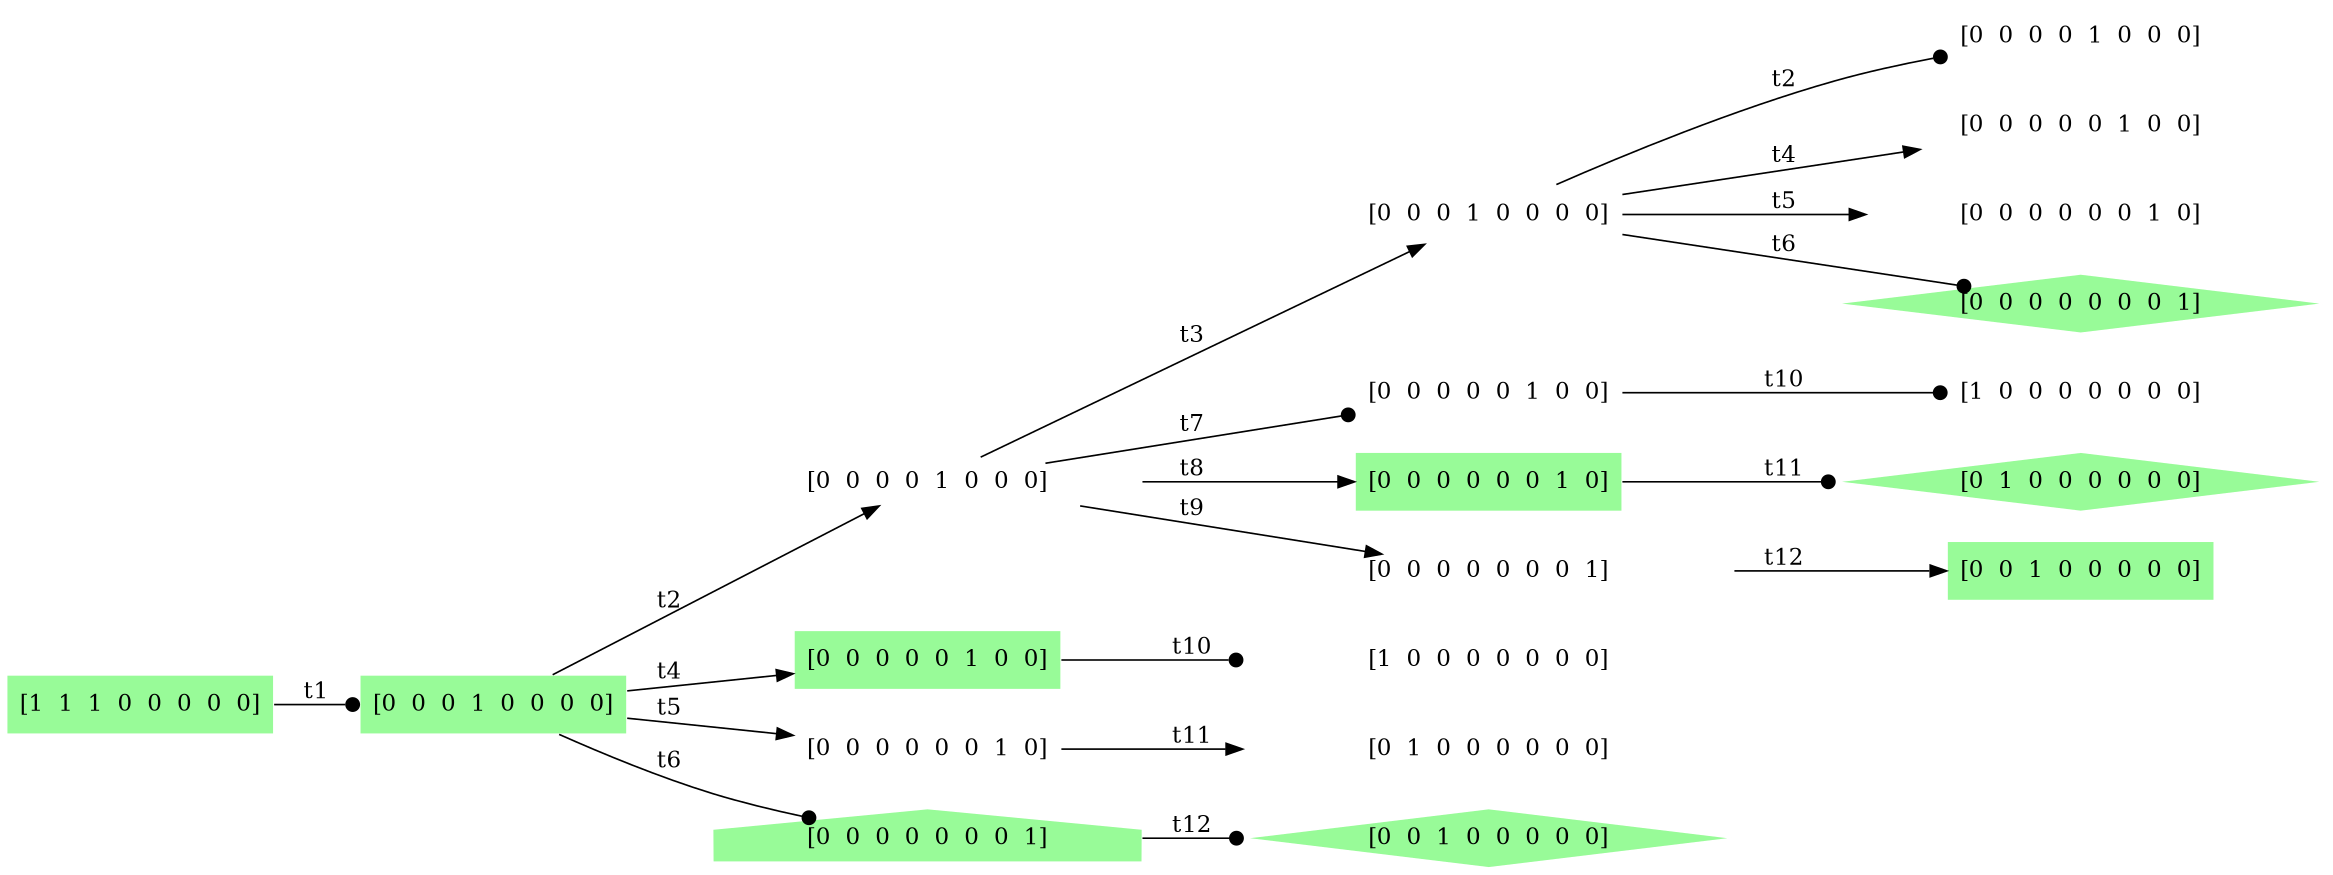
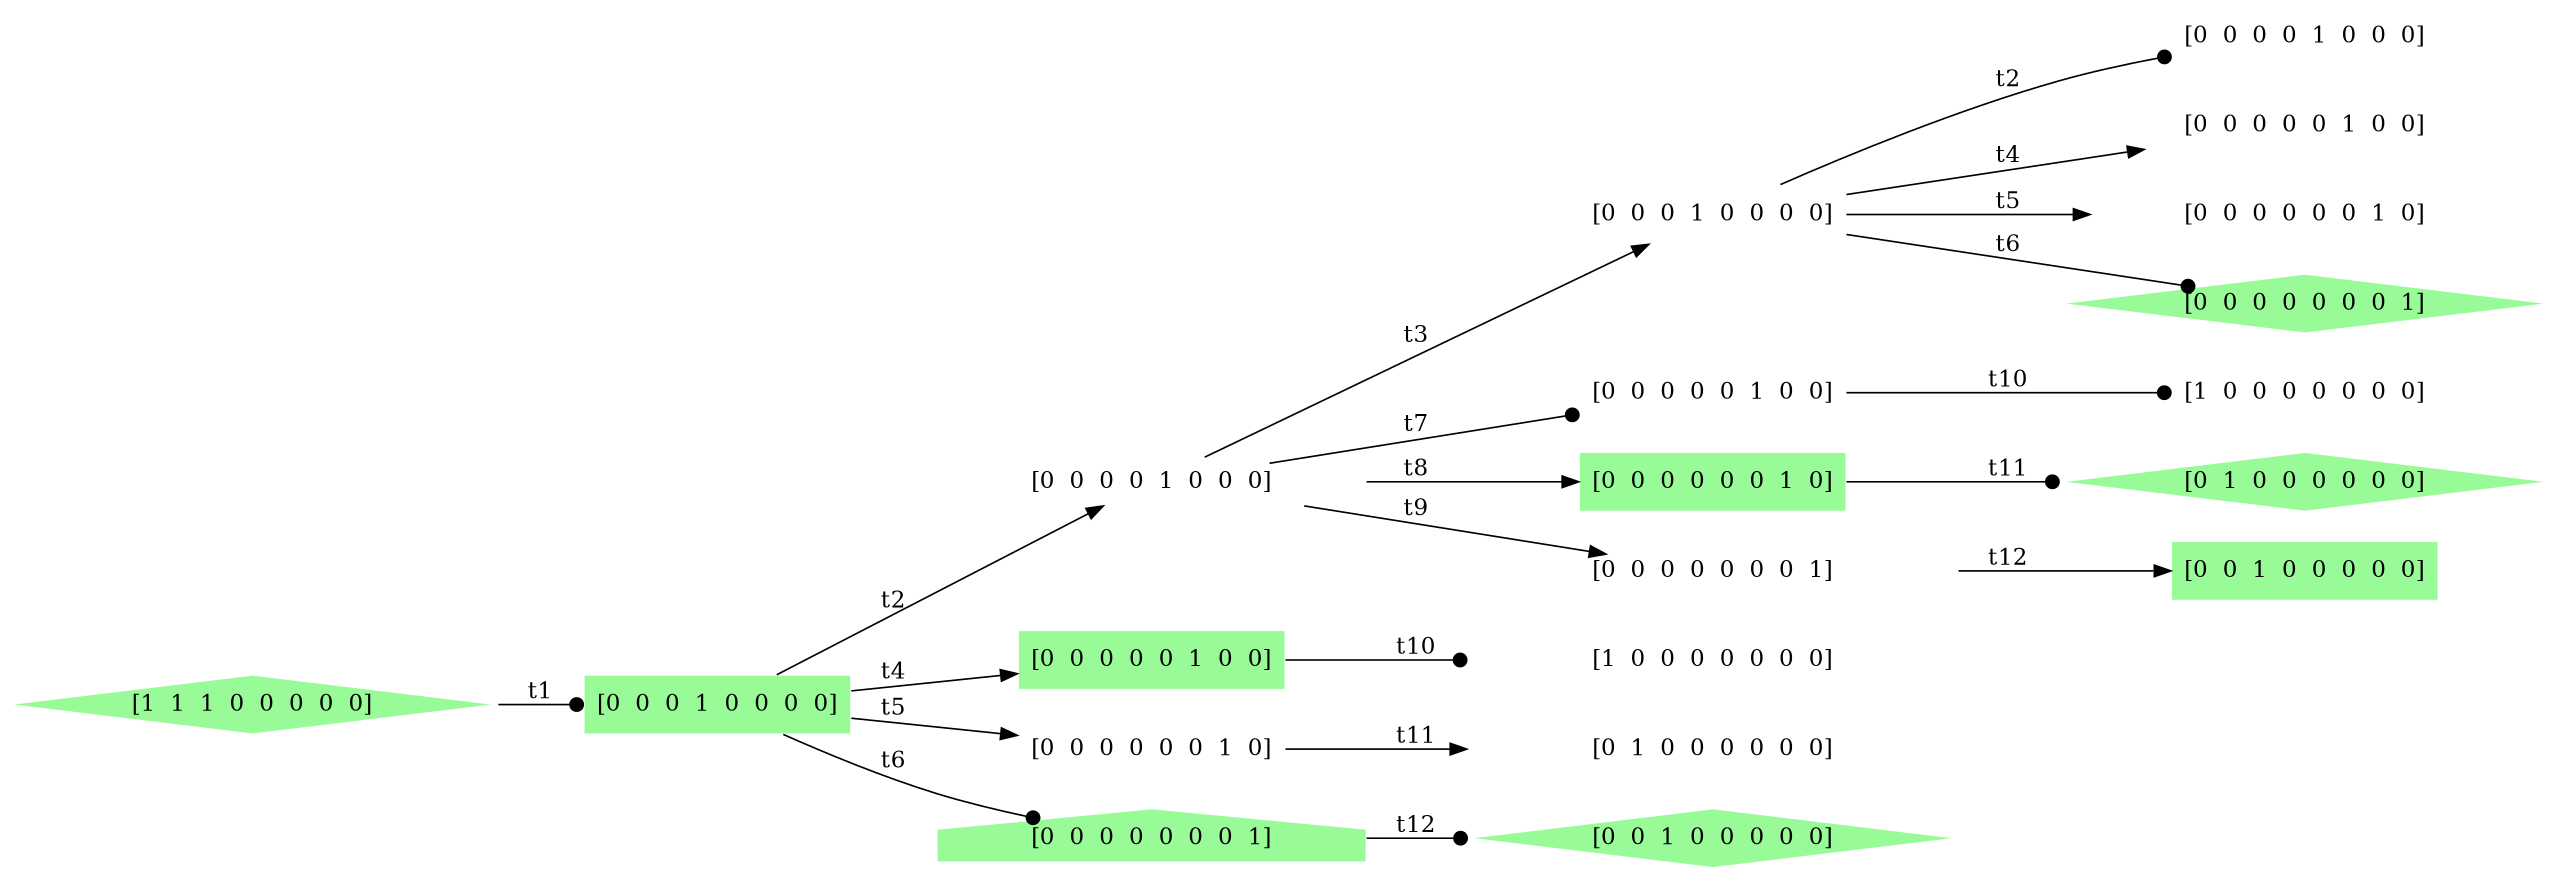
node "[1  1  1  0  0  0  0  0]": shape box -> diamond
